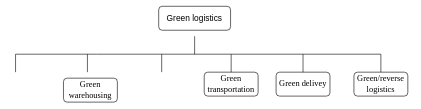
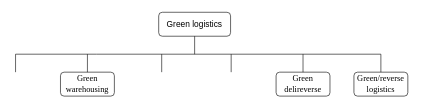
node "Green logistics": moved (195, 18) -> (195, 24)
node "Green transportation": removed
node "Green delivey": label "Green delivey" -> "Green delireverse"
node "Green warehousing": moved (90, 90) -> (87, 84)
